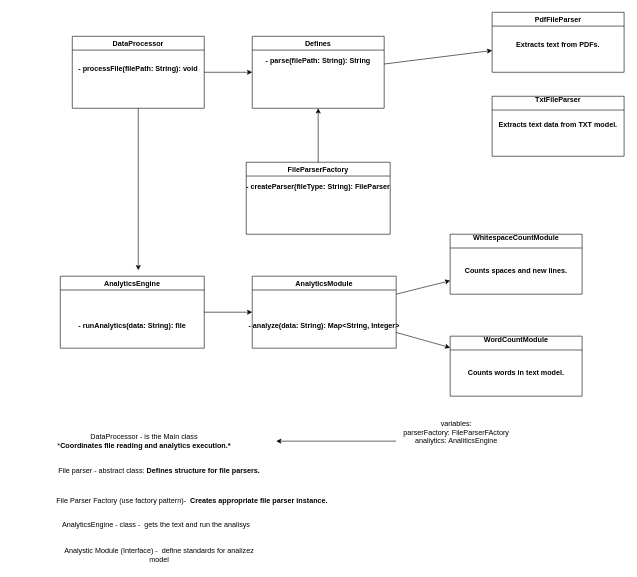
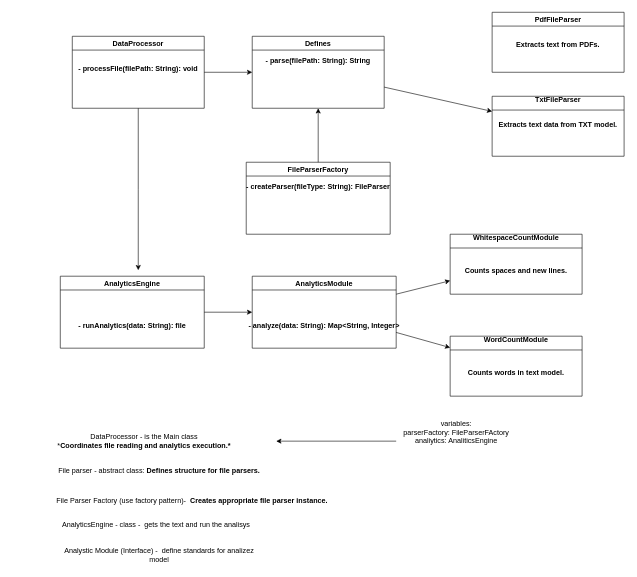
edge "Defines - parse(filePath: String): String" -> "PdfFileParser Extracts text from PDFs.": removed
edge "Defines - parse(filePath: String): String" -> "TxtFileParser Extracts text data from TXT model.": added
